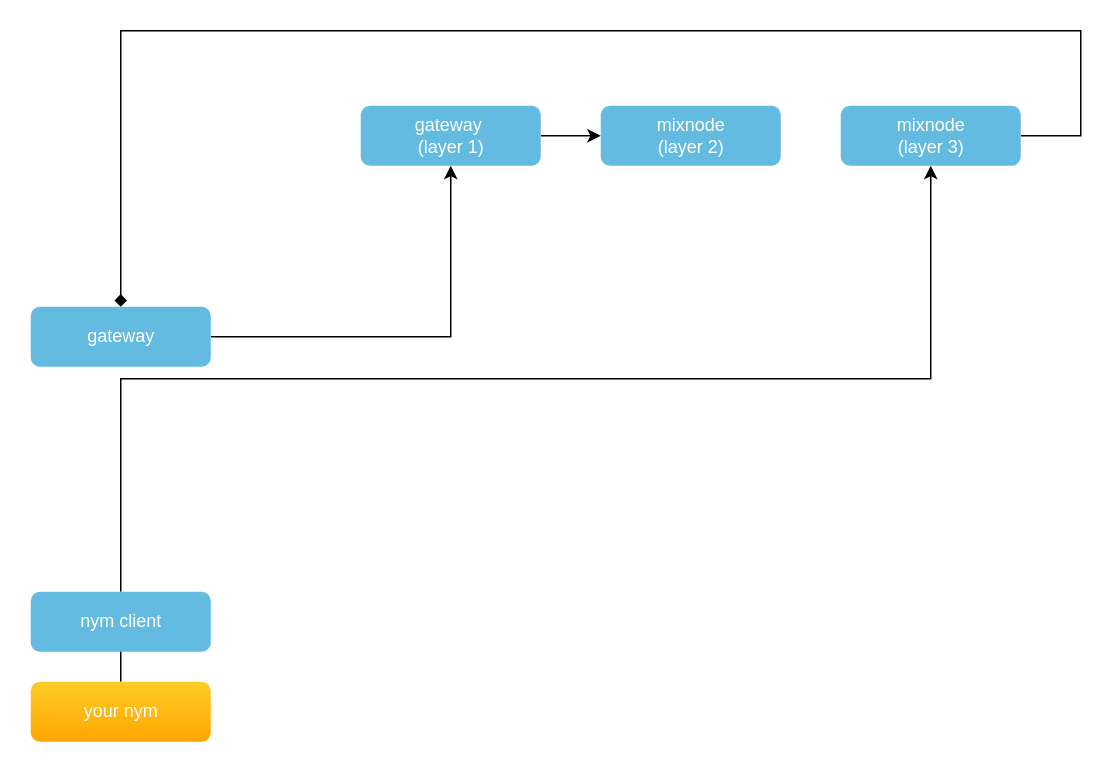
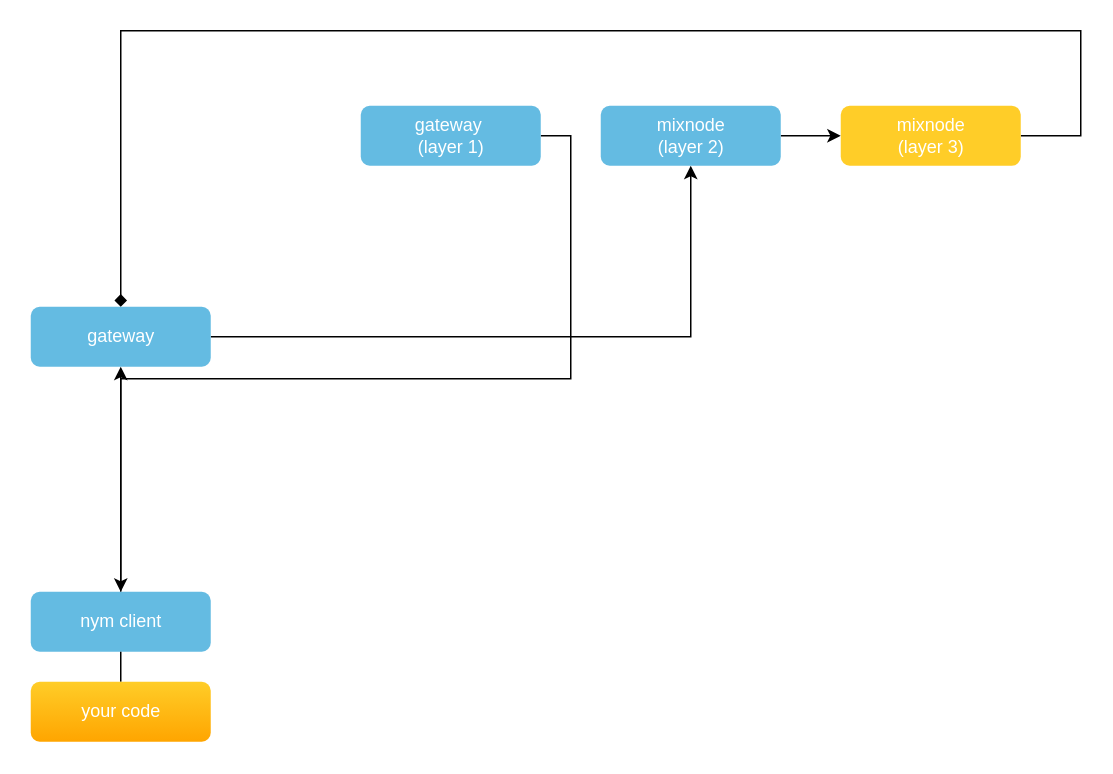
edge "gateway (layer 1)" -> "mixnode (layer 2)": now "gateway (layer 1)" -> "nym client"
edge "mixnode (layer 2)" -> "mixnode (layer 3)": added
node "mixnode (layer 3)": fillcolor #64bbe2 -> #ffcd28
edge "gateway" -> "gateway (layer 1)": now "gateway" -> "mixnode (layer 2)"
edge "nym client" -> "mixnode (layer 3)": now "nym client" -> "gateway"
node "your nym": label "your nym" -> "your code"
